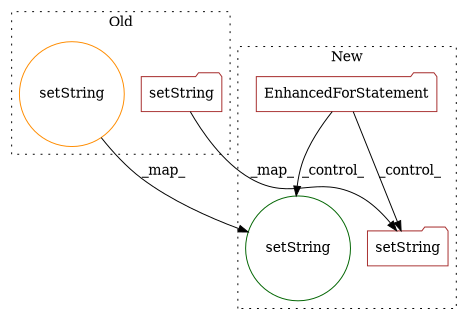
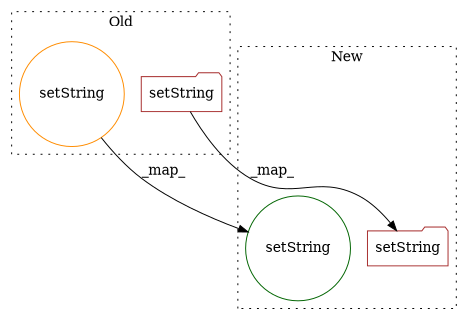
node "EnhancedForStatement": removed
